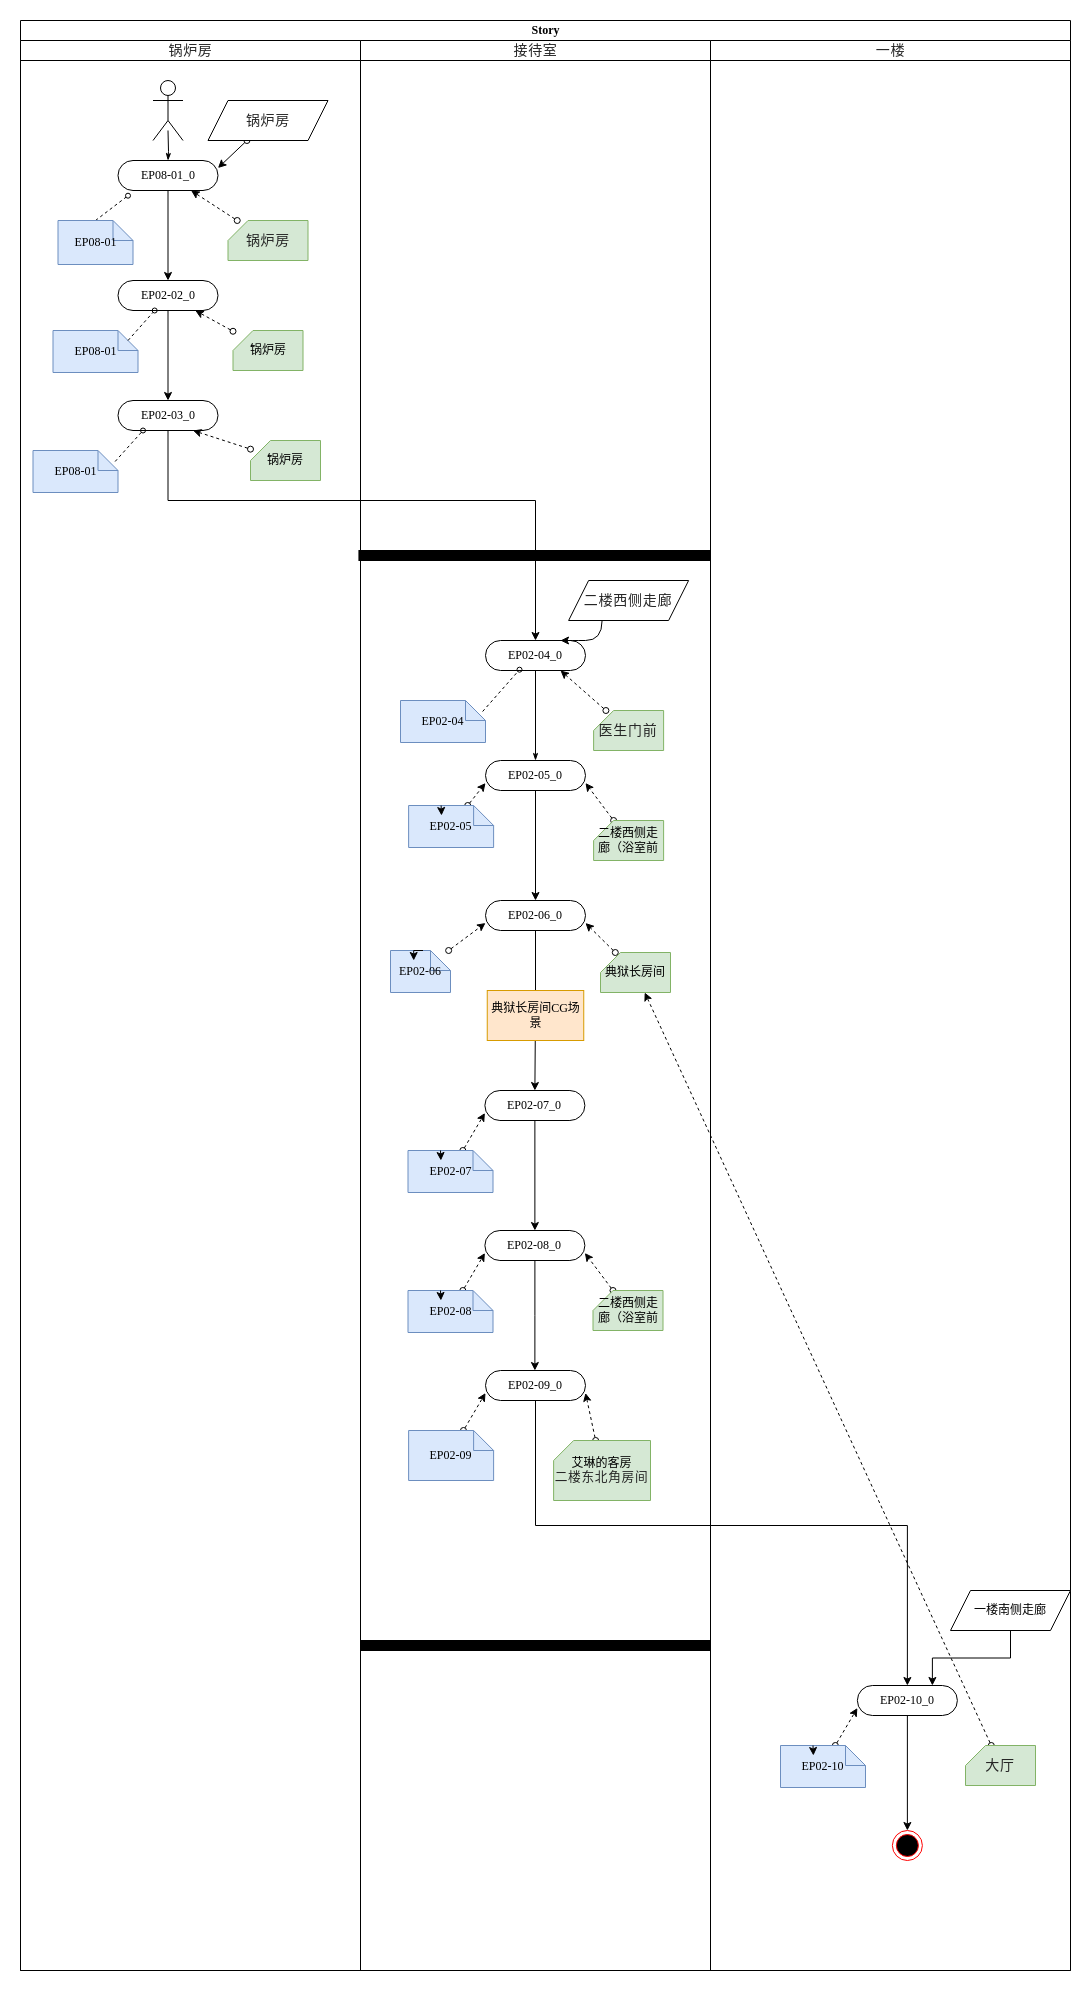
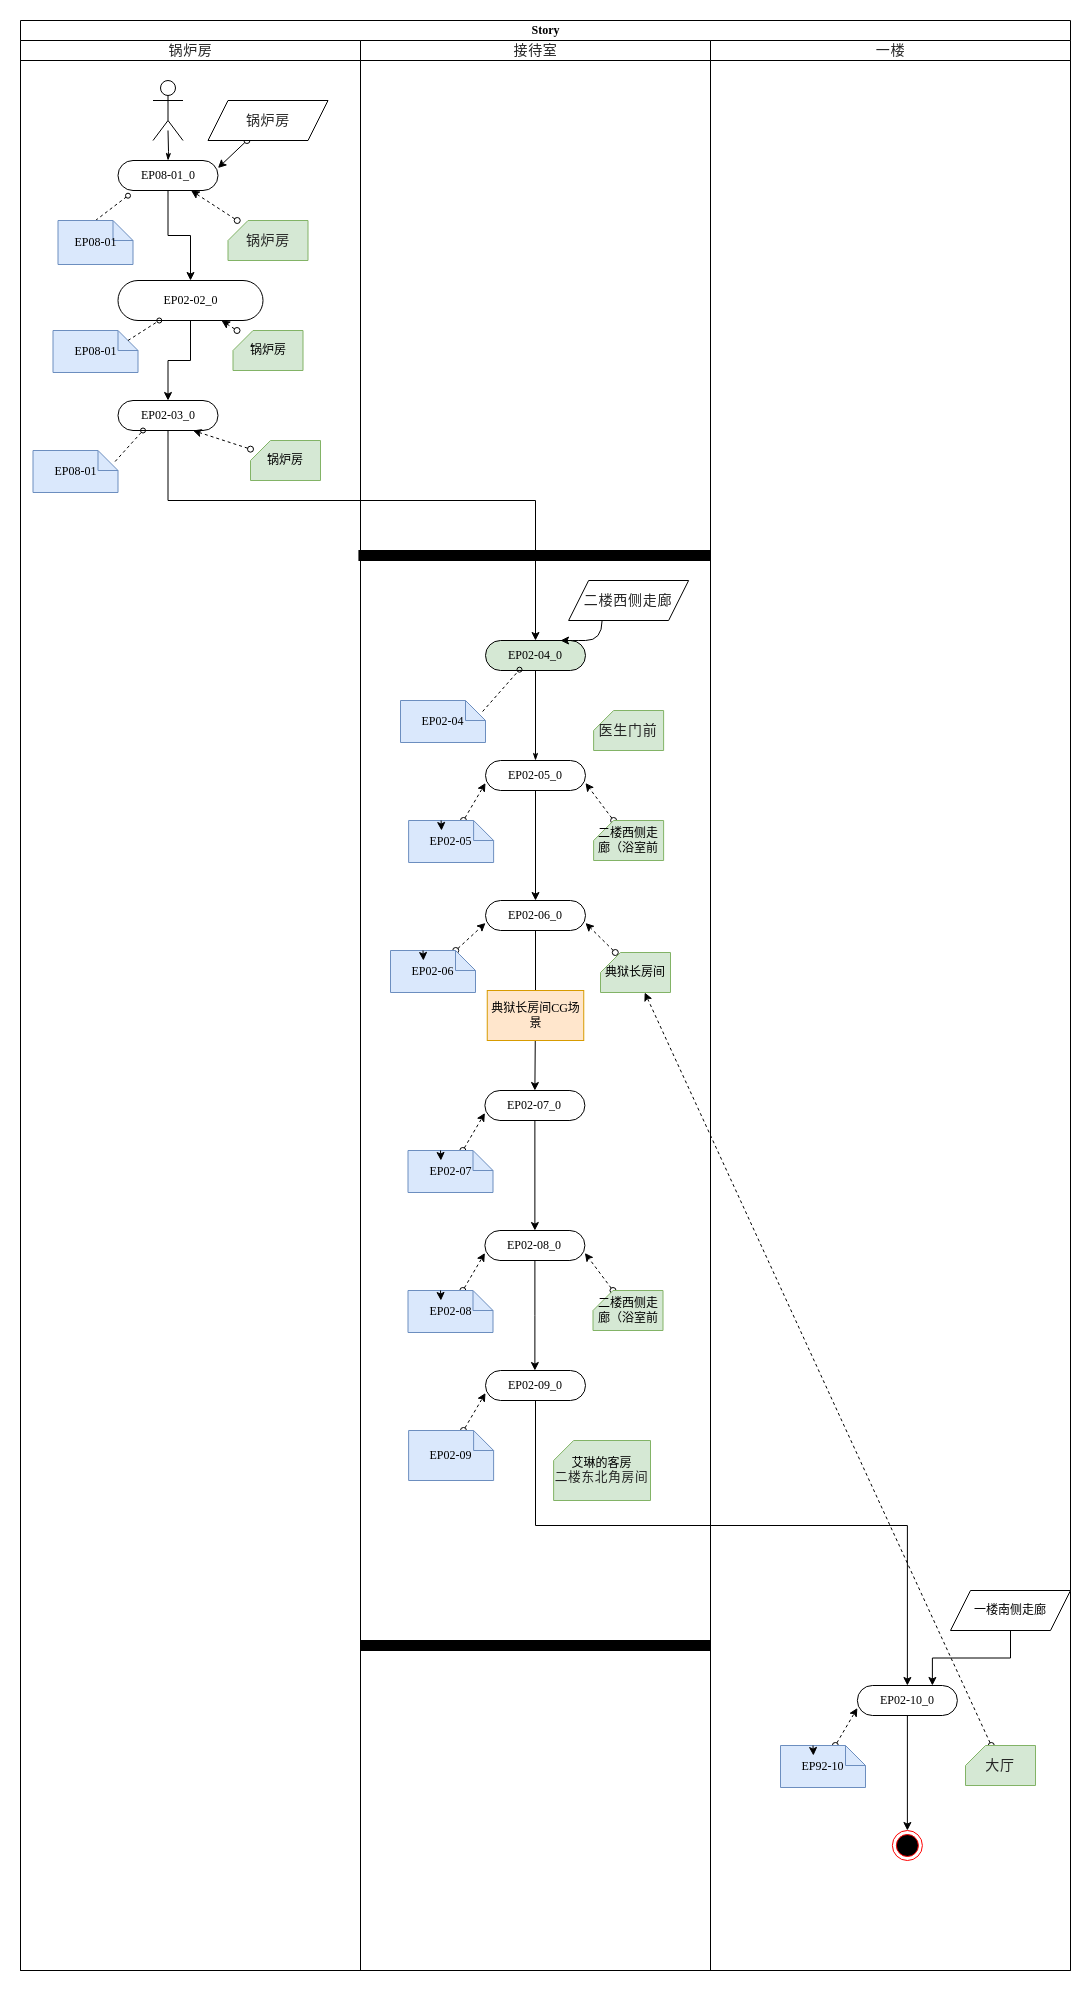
node "EP02-02_0": size 100x30 -> 145x40
node "EP02-04_0": fillcolor #ffffff -> #d5e8d4
edge "EP02-04_0" -- "医生门前": removed
node "EP02-05": moved (451, 827) -> (451, 842)
node "EP02-06": size 60x42 -> 85x42
edge "EP02-09_0" -- "艾琳的客房 二楼东北角房间": removed
node "EP02-10": label "EP02-10" -> "EP92-10"
